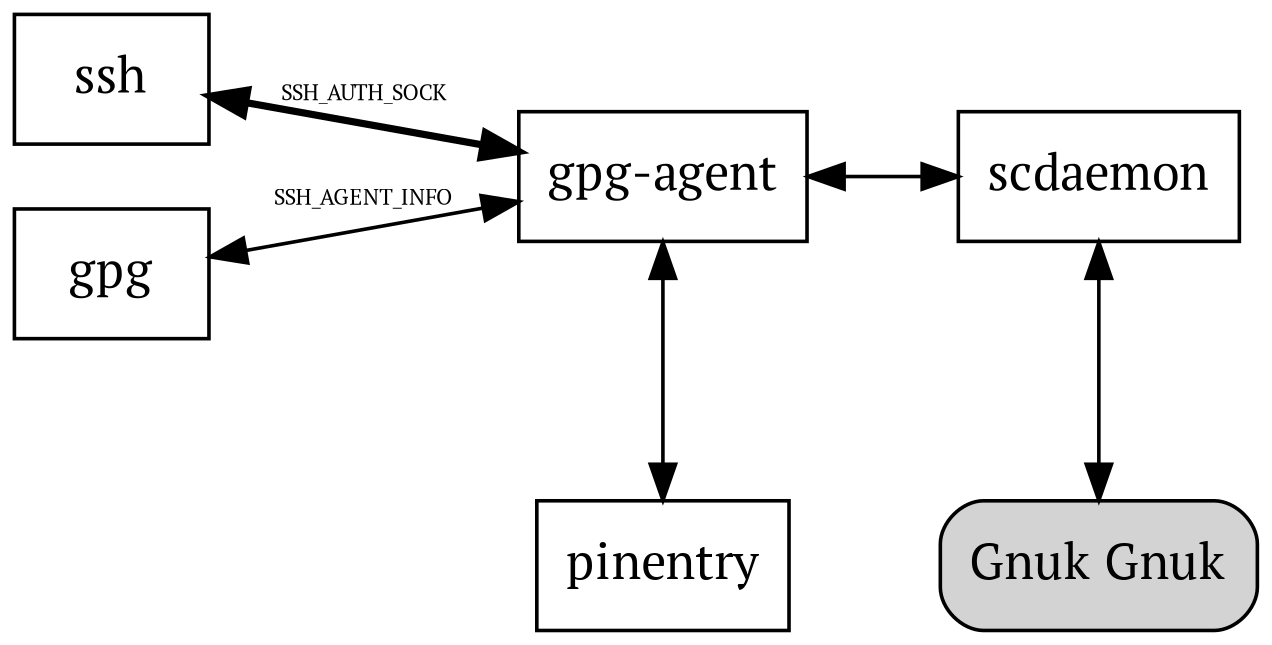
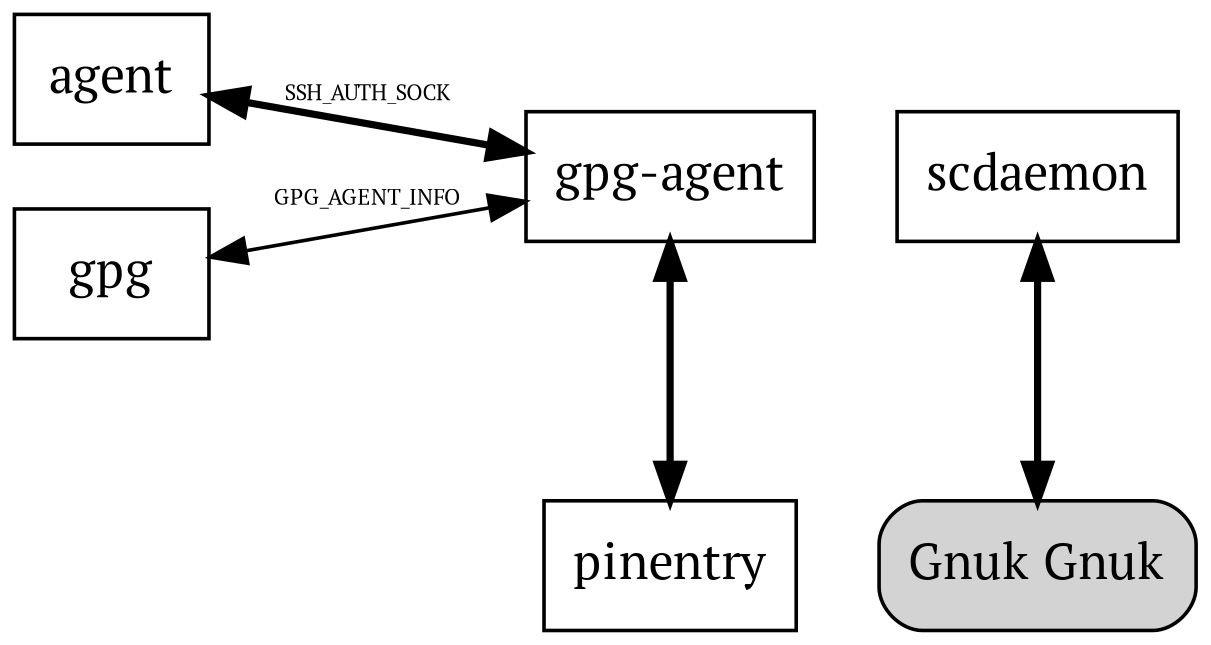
node "ssh": label "ssh" -> "agent"
edge "gpg-agent" -- "scdaemon": removed
edge "gpg-agent" -- "gpg": label "SSH_AGENT_INFO" -> "GPG_AGENT_INFO"
edge "gpg-agent" -- "pinentry": style solid -> bold
edge "scdaemon" -- "Gnuk Gnuk": style solid -> bold
